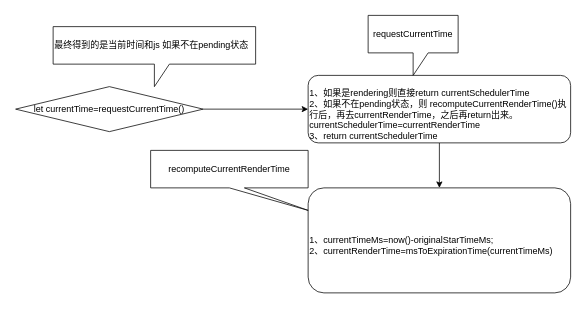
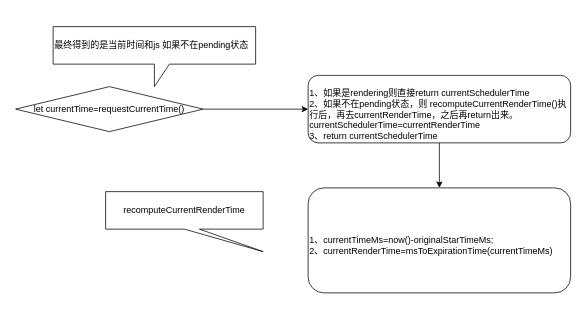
node "requestCurrentTime": removed
node "recomputeCurrentRenderTime": moved (229, 180) -> (184, 222)
